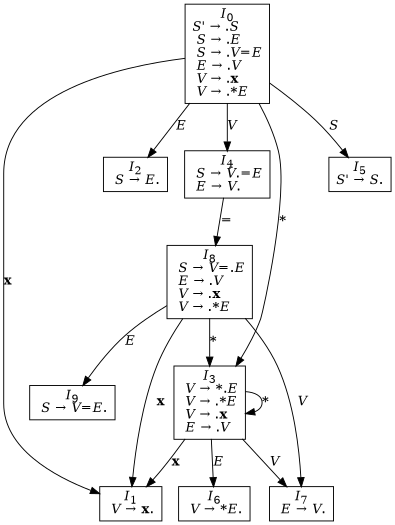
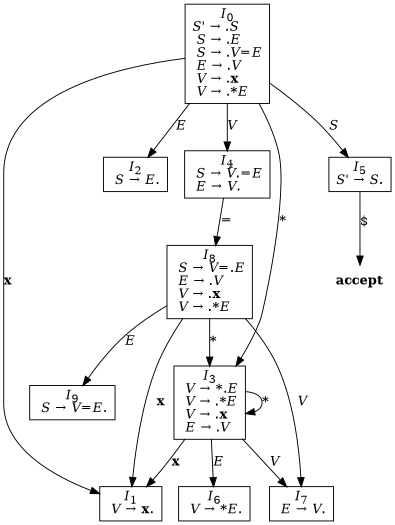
node "accept": added
